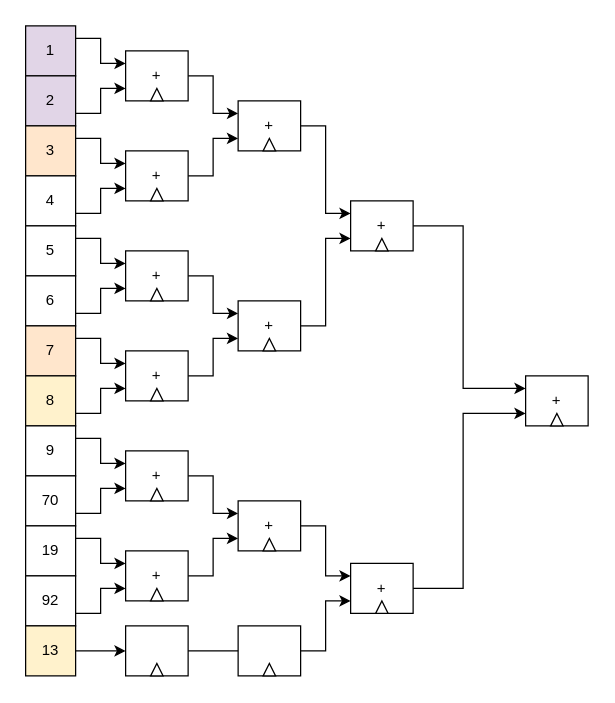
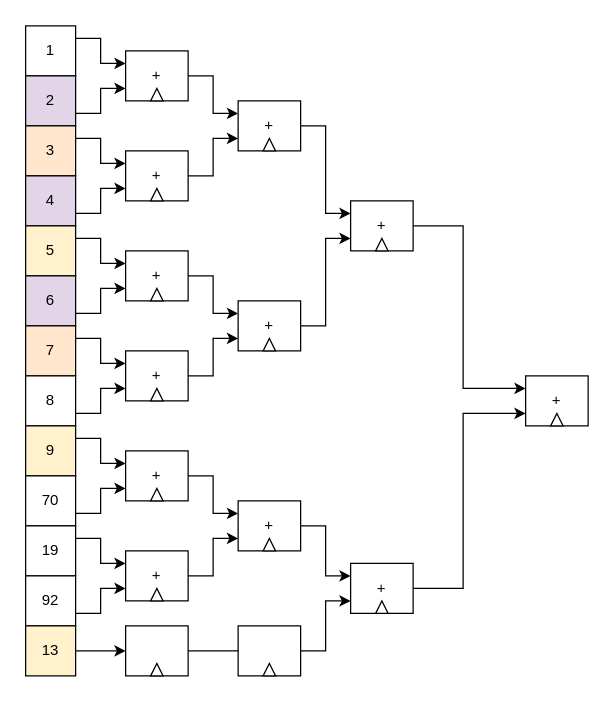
node "1": fillcolor #e1d5e7 -> #ffffff
node "4": fillcolor #ffffff -> #e1d5e7
node "5": fillcolor #ffffff -> #fff2cc
node "6": fillcolor #ffffff -> #e1d5e7
node "8": fillcolor #fff2cc -> #ffffff
node "9": fillcolor #ffffff -> #fff2cc
